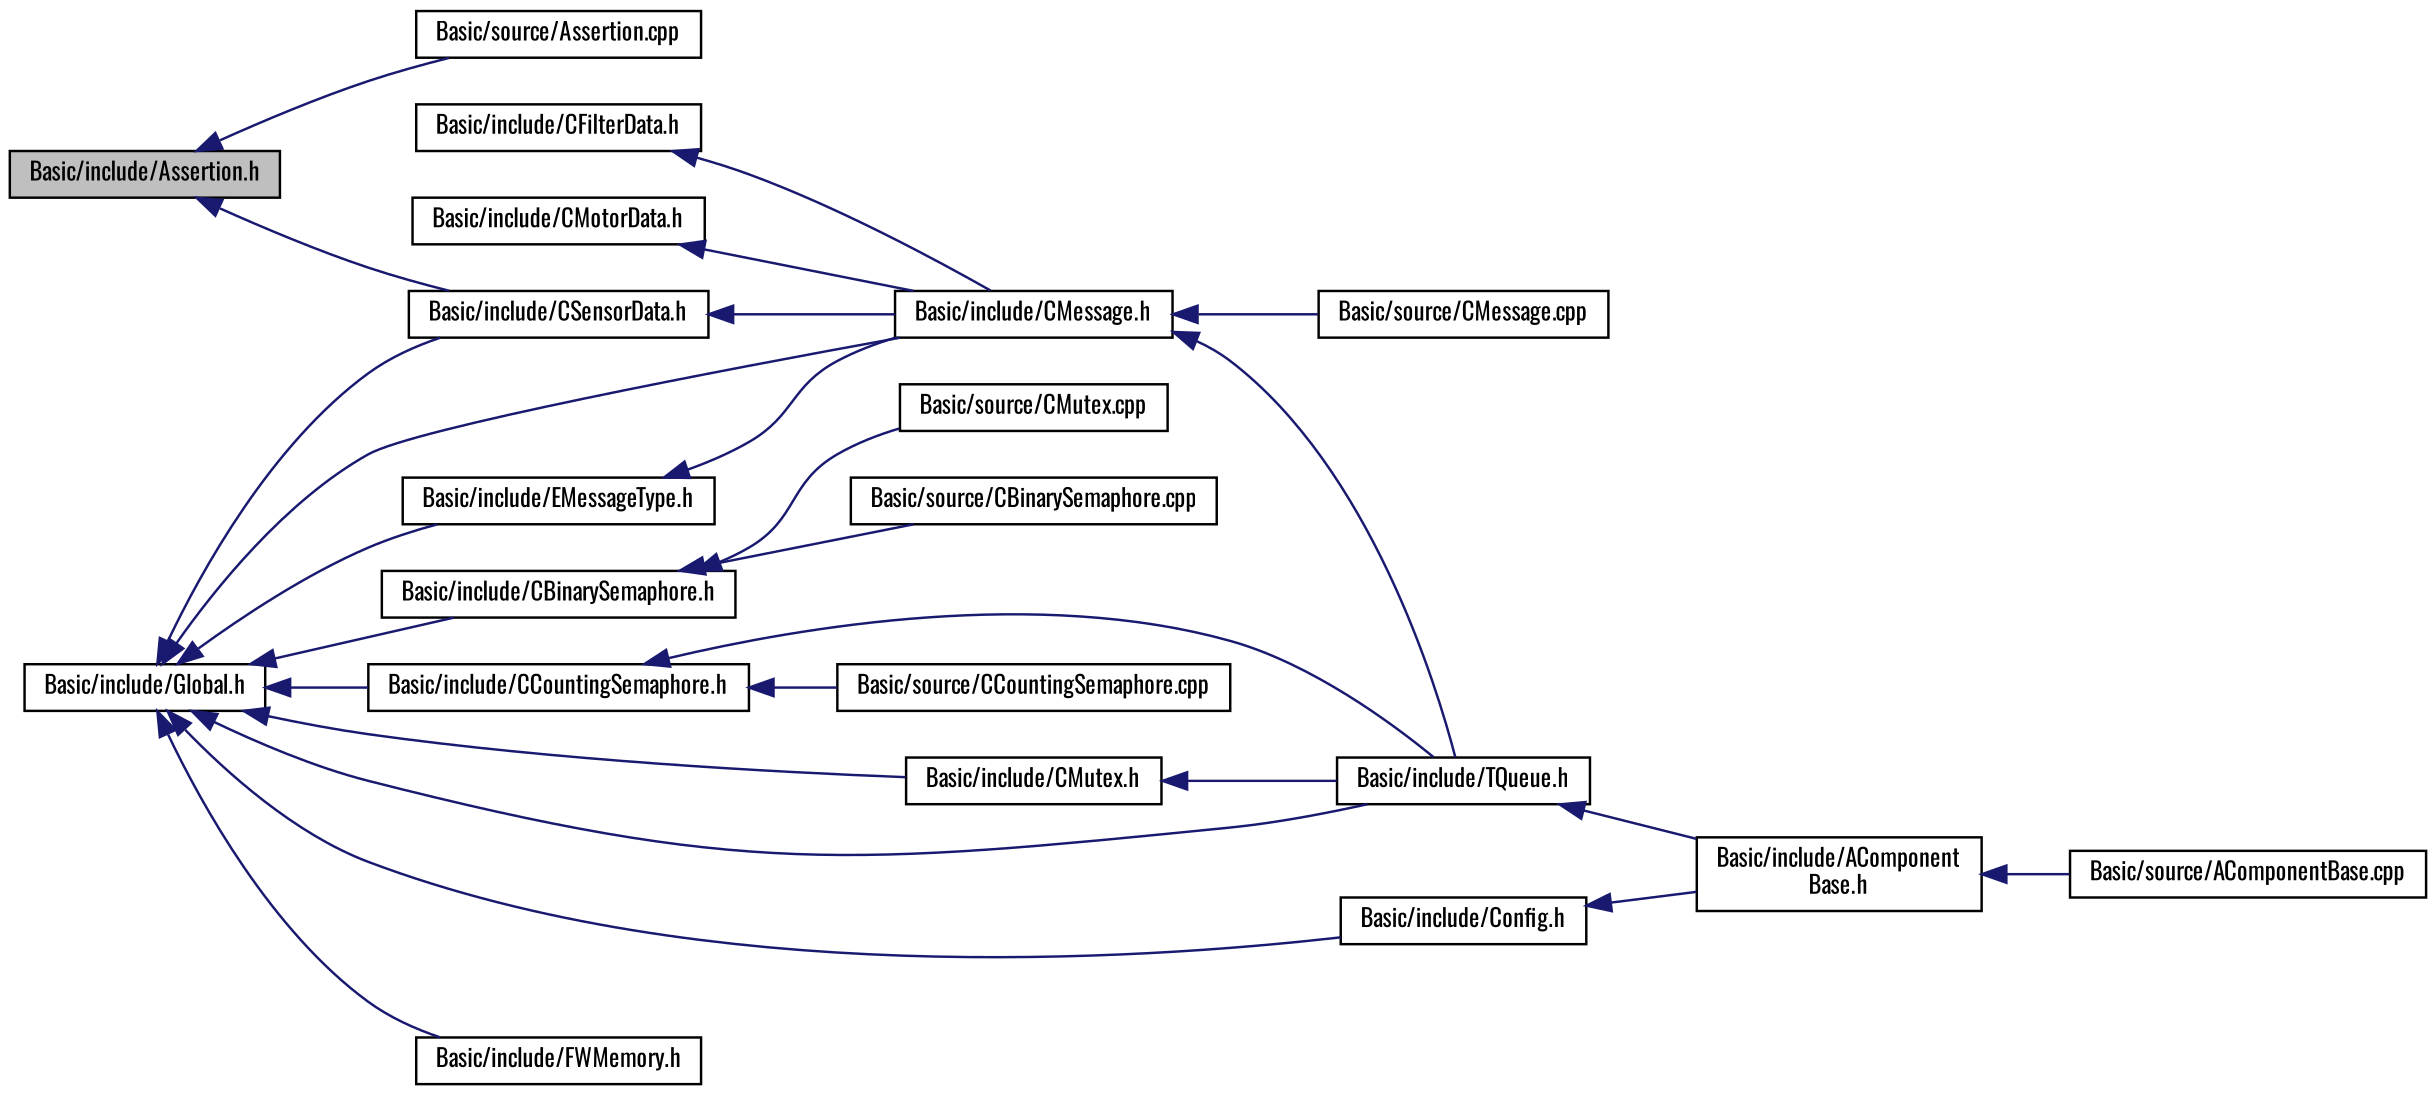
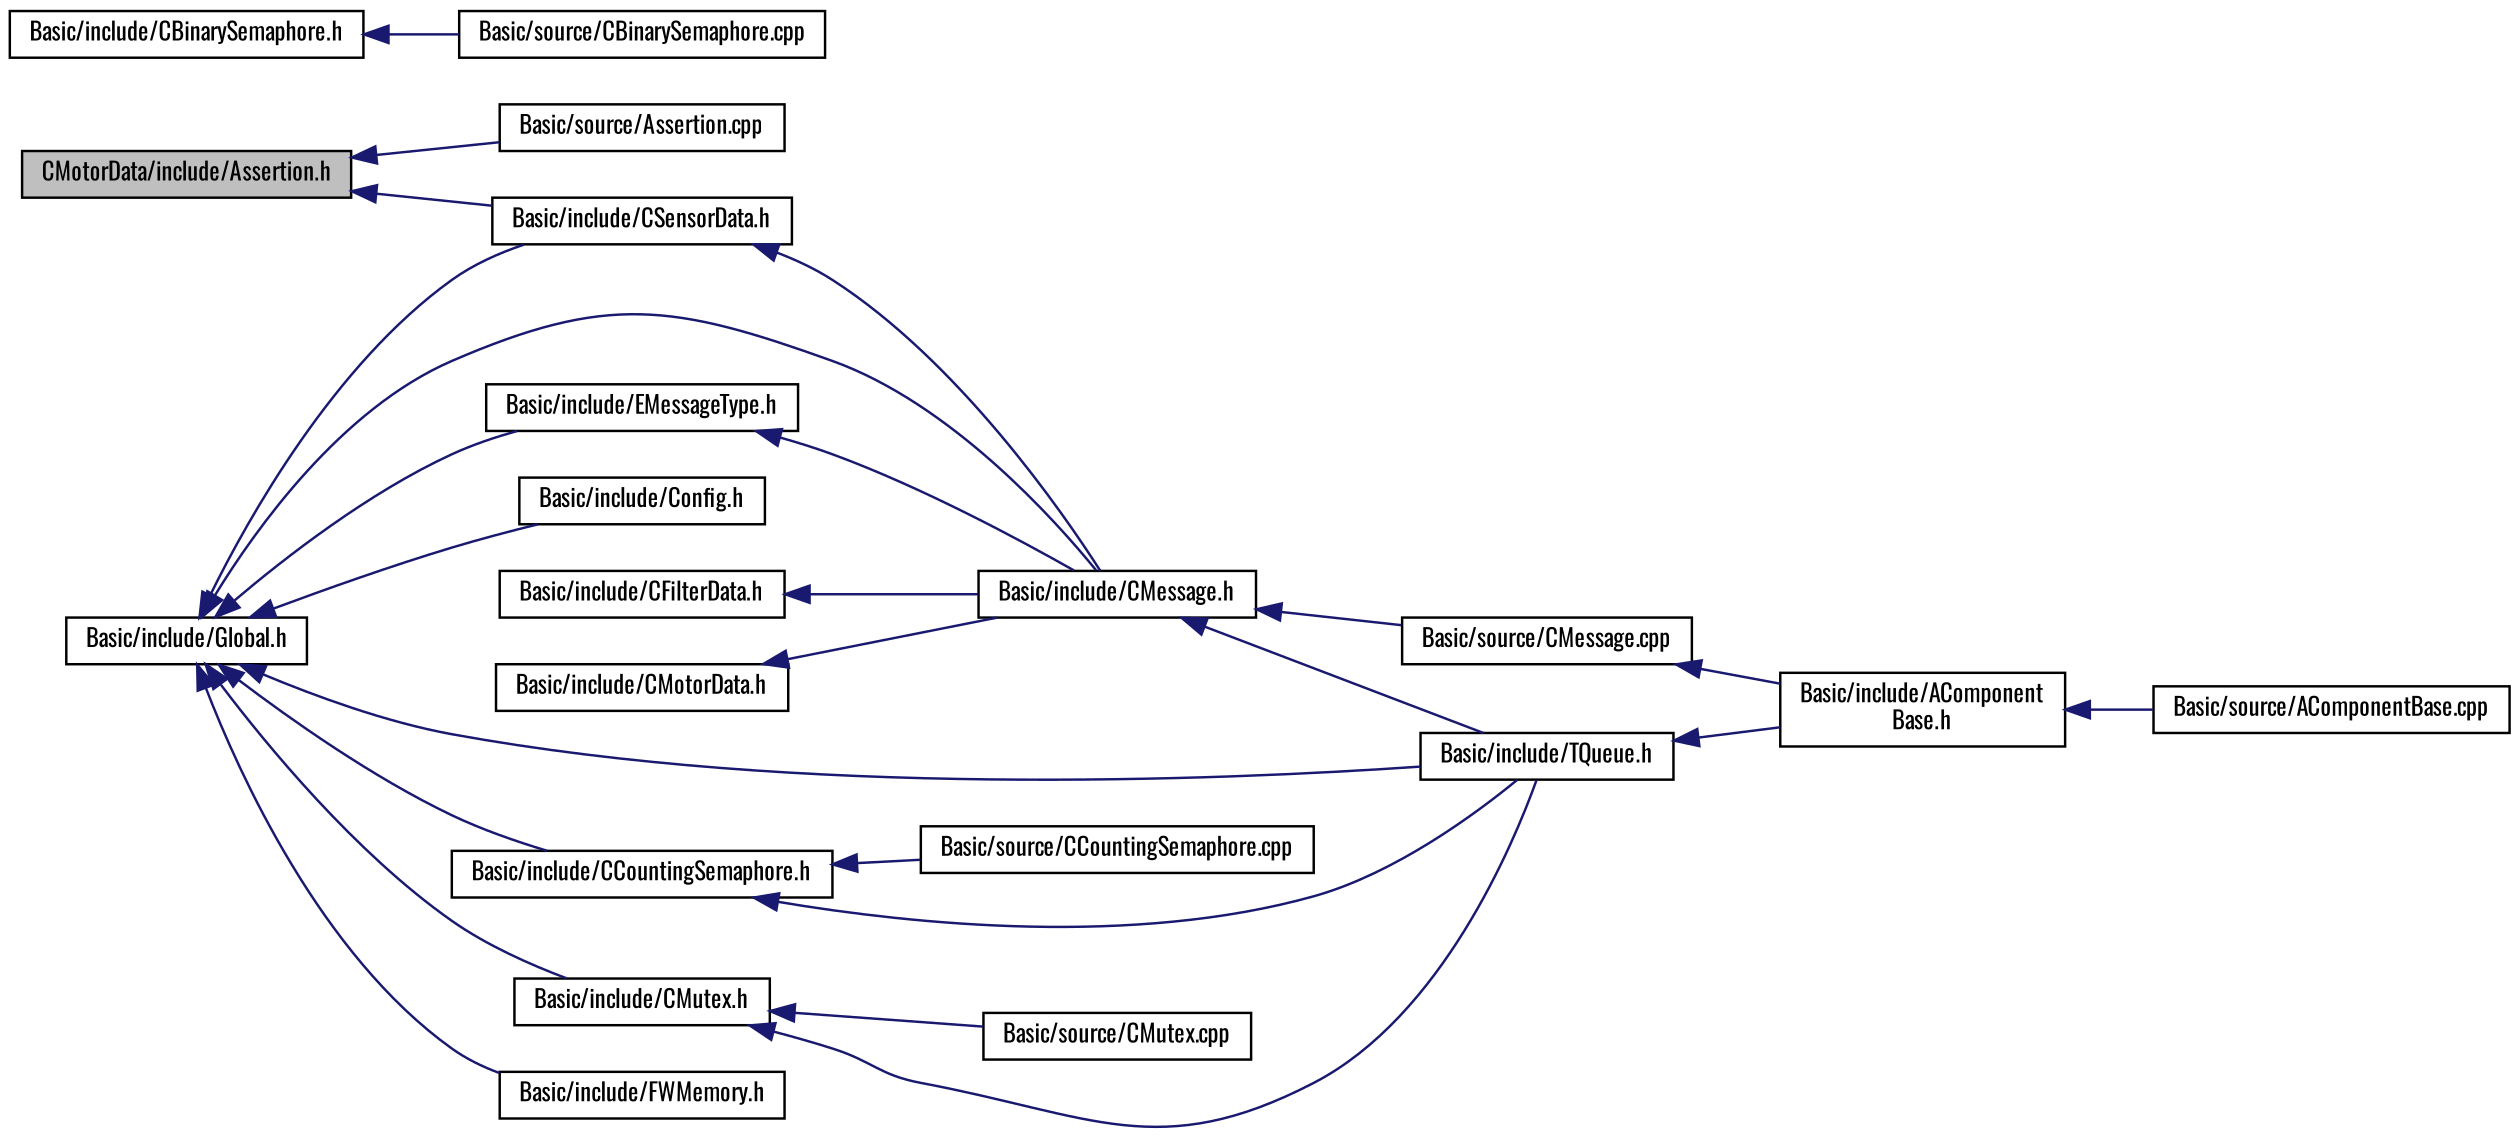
node "Basic/include/Assertion.h": label "Basic/include/Assertion.h" -> "CMotorData/include/Assertion.h"
edge "Basic/source/CMutex.cpp" -> "Basic/include/CBinarySemaphore.h": now "Basic/source/CMutex.cpp" -> "Basic/include/CMutex.h"
edge "Basic/include/CBinarySemaphore.h" -> "Basic/include/Global.h": removed
edge "Basic/include/AComponent Base.h" -> "Basic/include/Config.h": now "Basic/include/AComponent Base.h" -> "Basic/source/CMessage.cpp"
